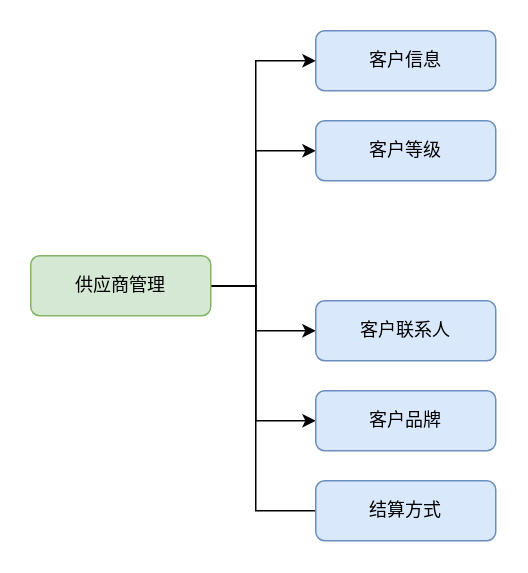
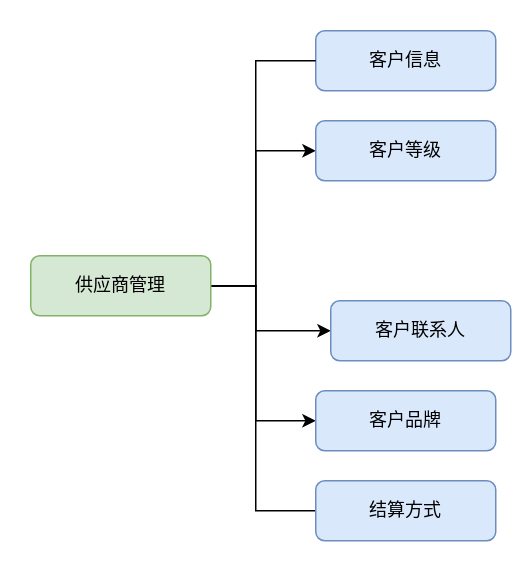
edge "供应商管理" -> "客户信息": arrowhead classic -> none
node "客户联系人": moved (406, 331) -> (421, 331)
